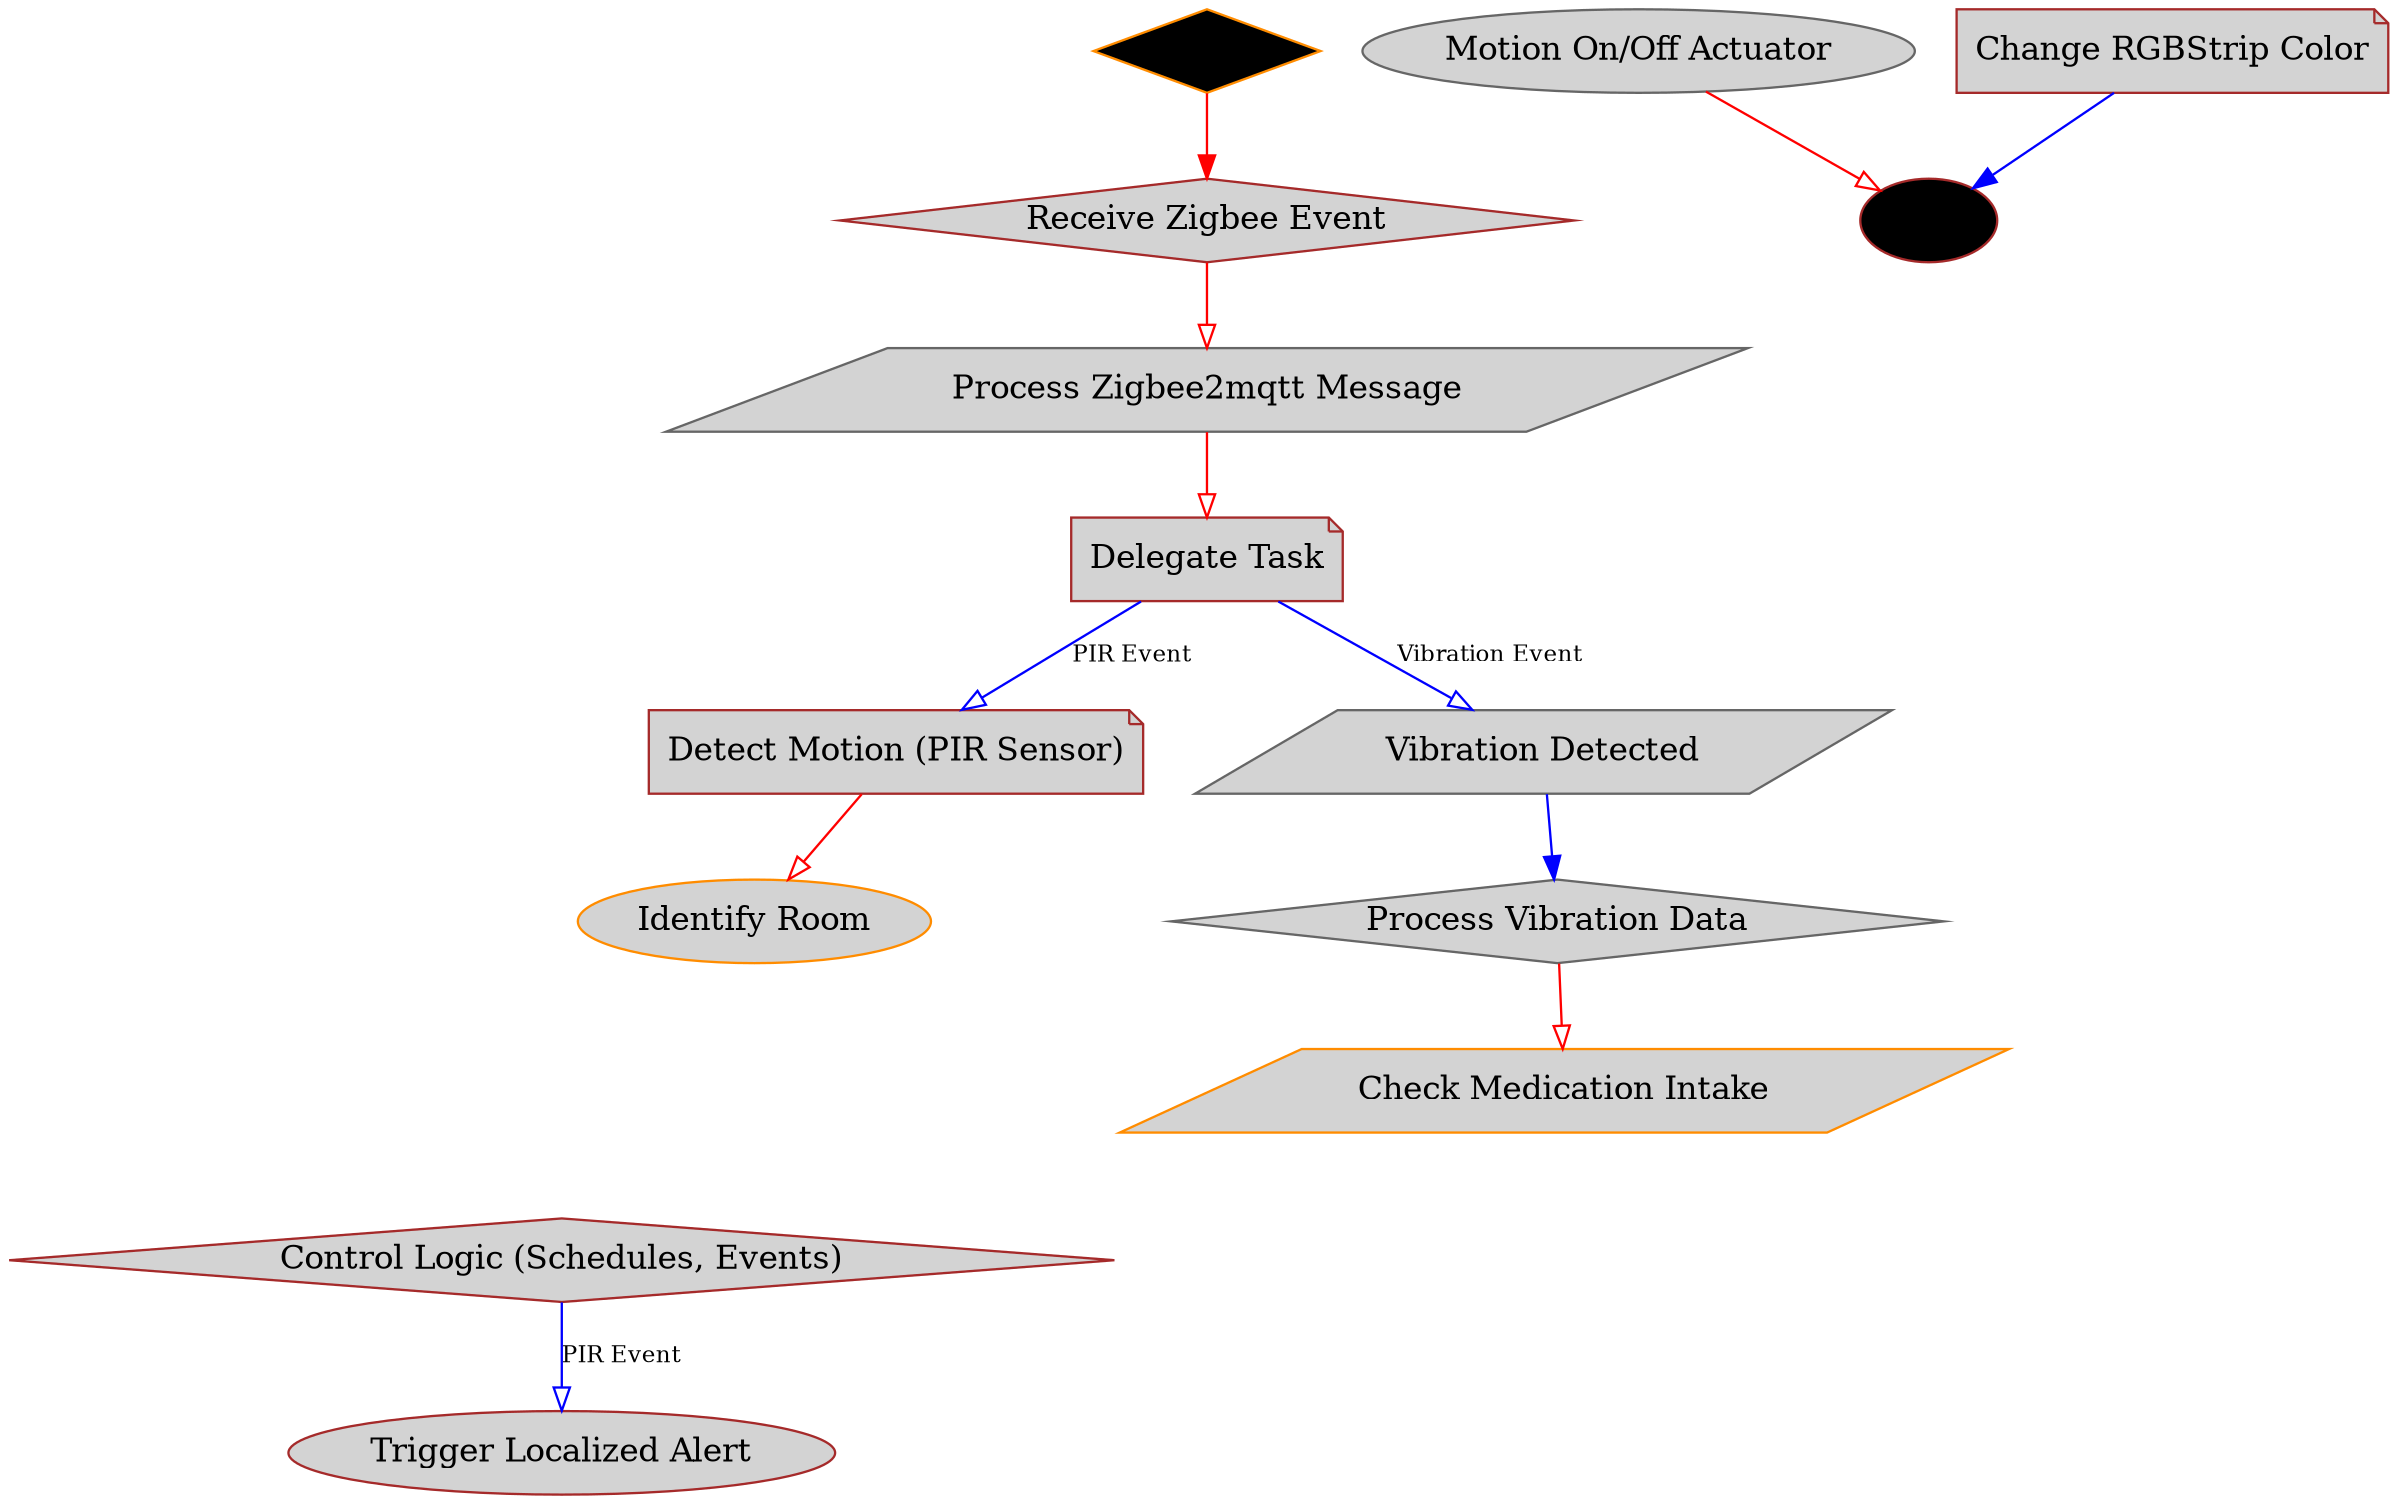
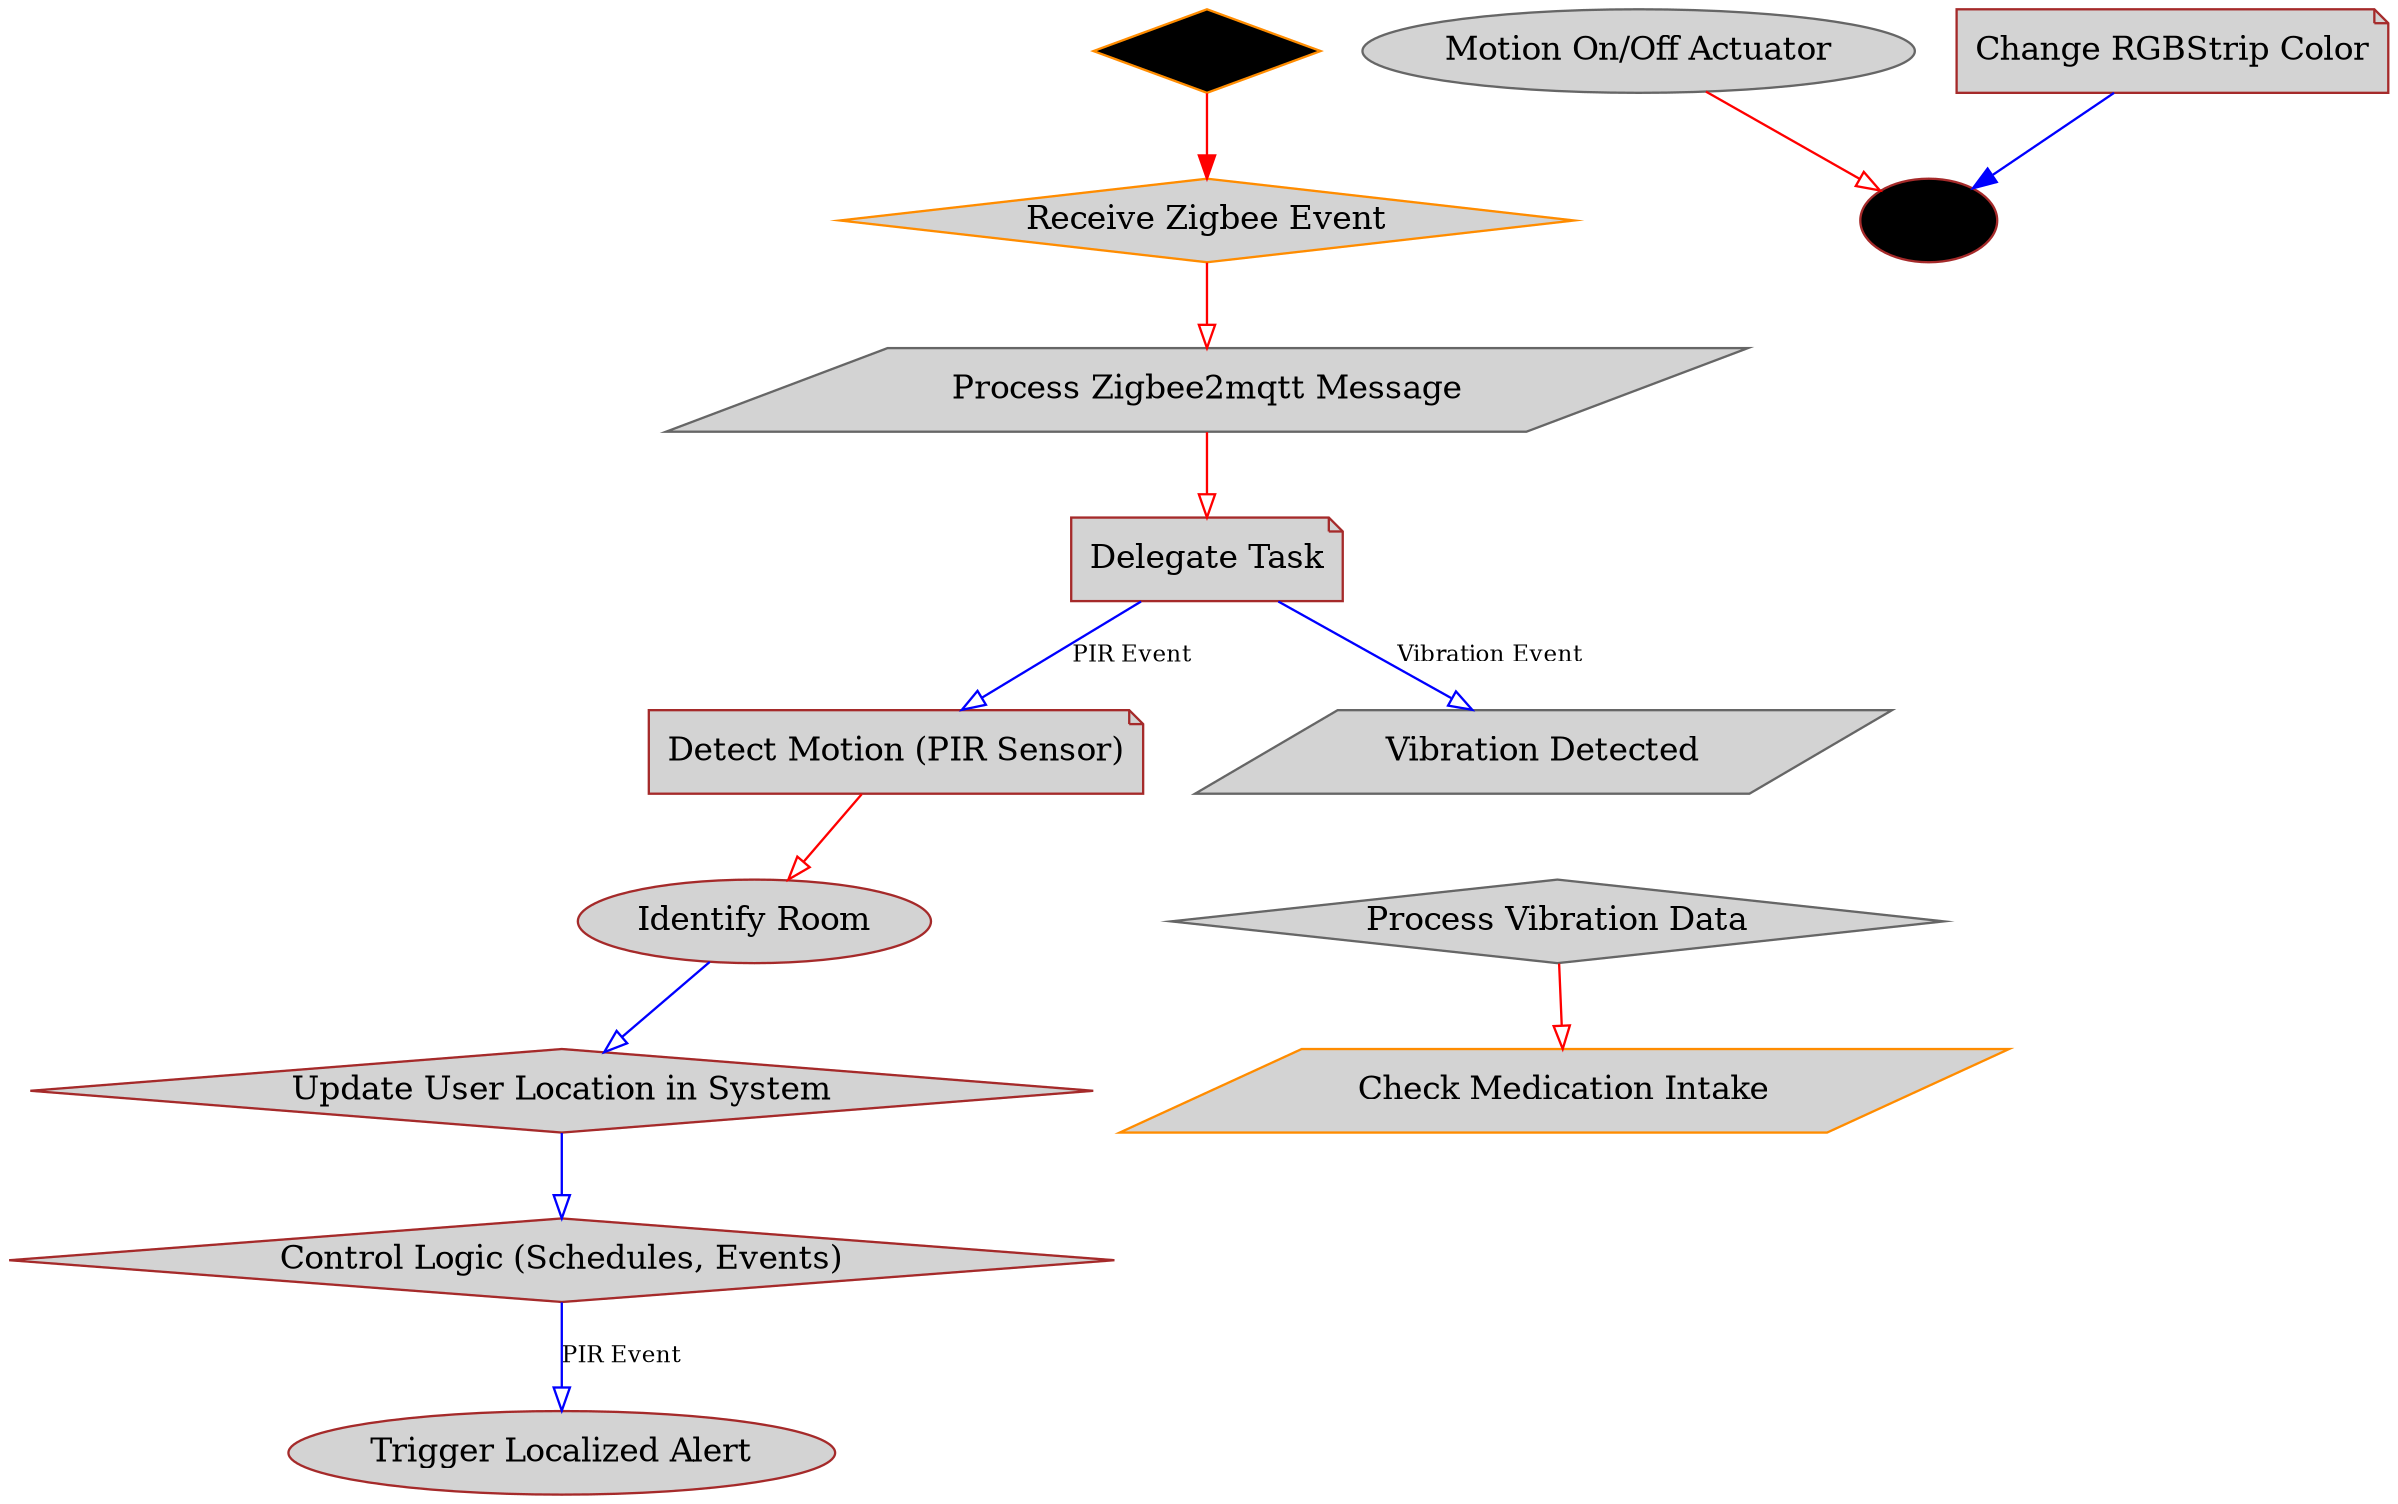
node "Receive Zigbee Event": color brown -> darkorange
edge "Vibration Detected" -> "Process Vibration Data": removed
node "Identify Room": color darkorange -> brown
node "Update User Location in System": added
